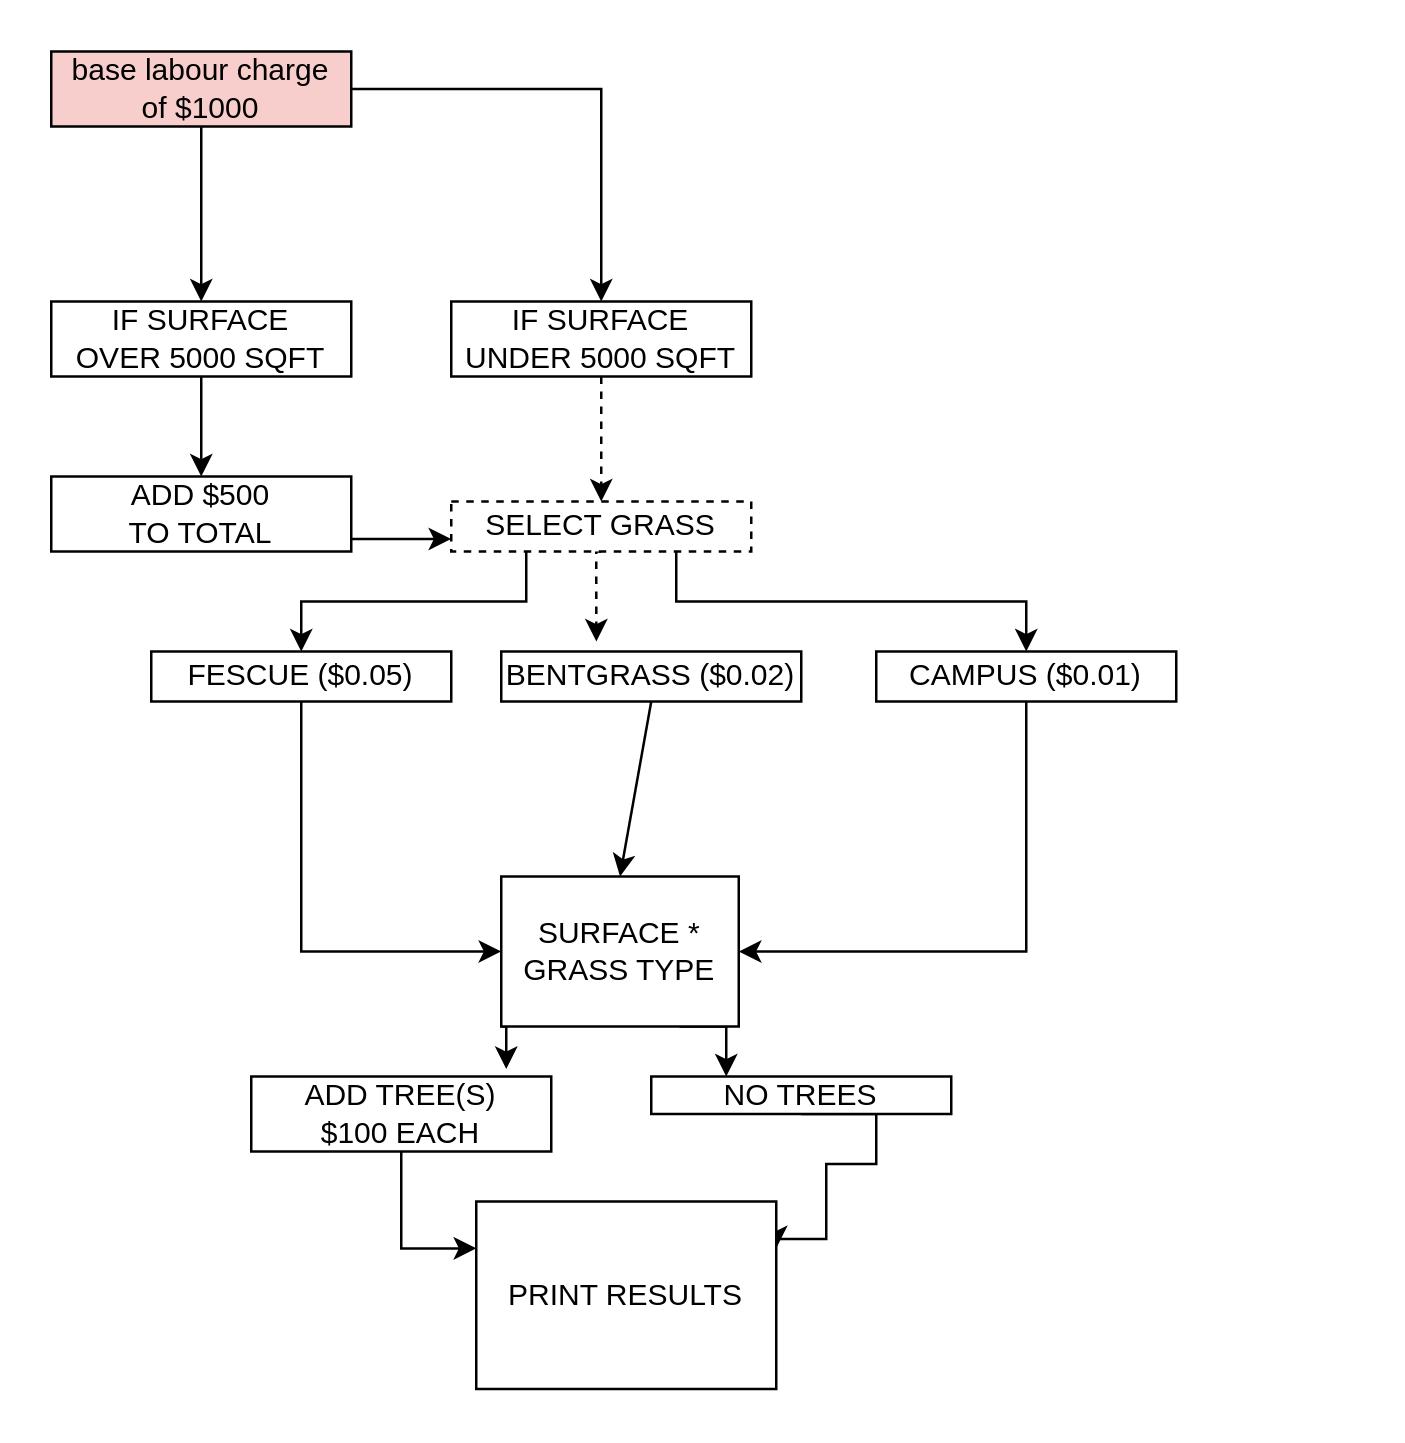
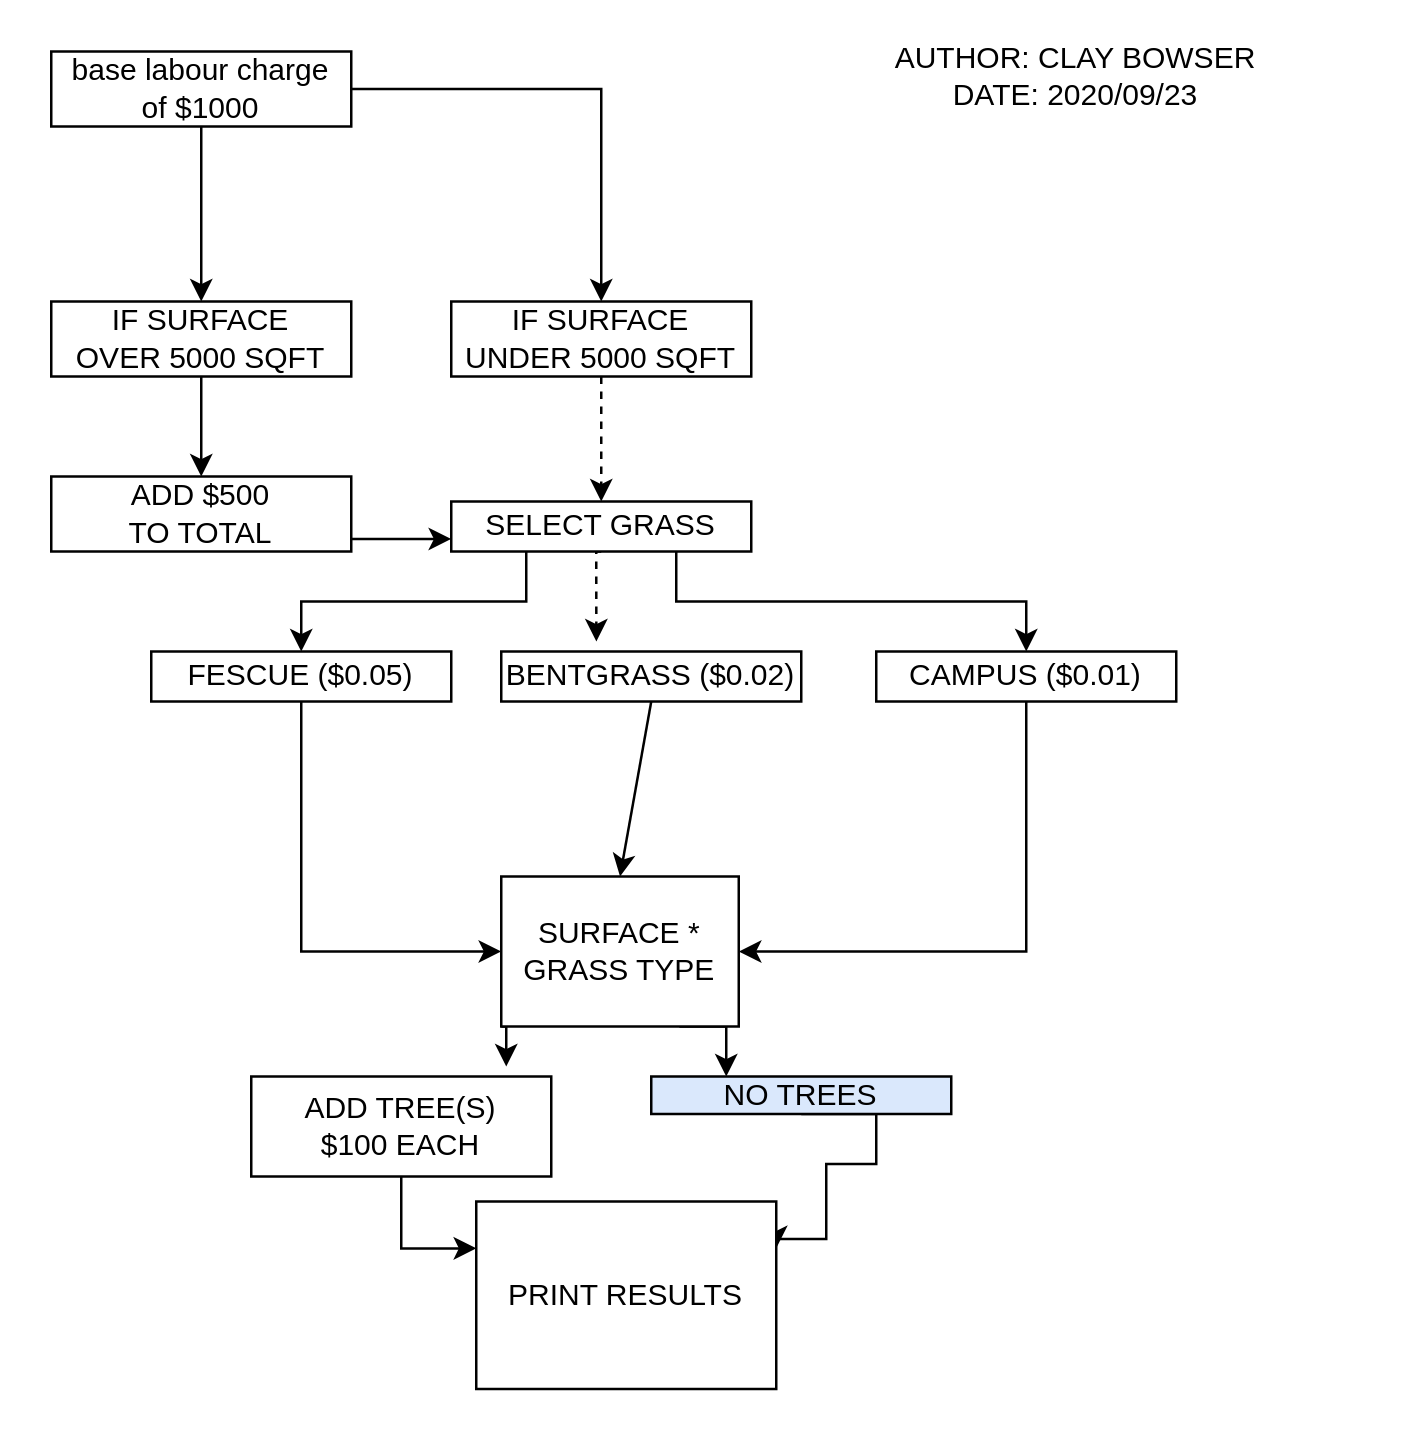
node "AUTHOR: CLAY BOWSER DATE: 2020/09/23": added
node "base labour charge of $1000": fillcolor #f8cecc -> #ffffff
node "SELECT GRASS": style dashed -> solid
node "NO TREES": fillcolor #ffffff -> #dae8fc
node "ADD TREE(S) $100 EACH": size 300x75 -> 300x100
